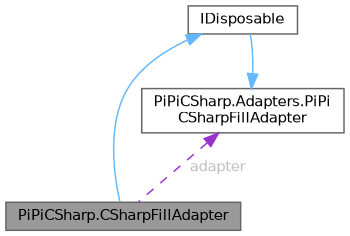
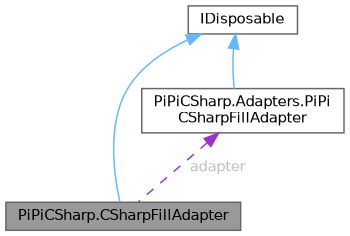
edge "IDisposable" -> "PiPiCSharp.Adapters.PiPi CSharpFillAdapter": reversed
